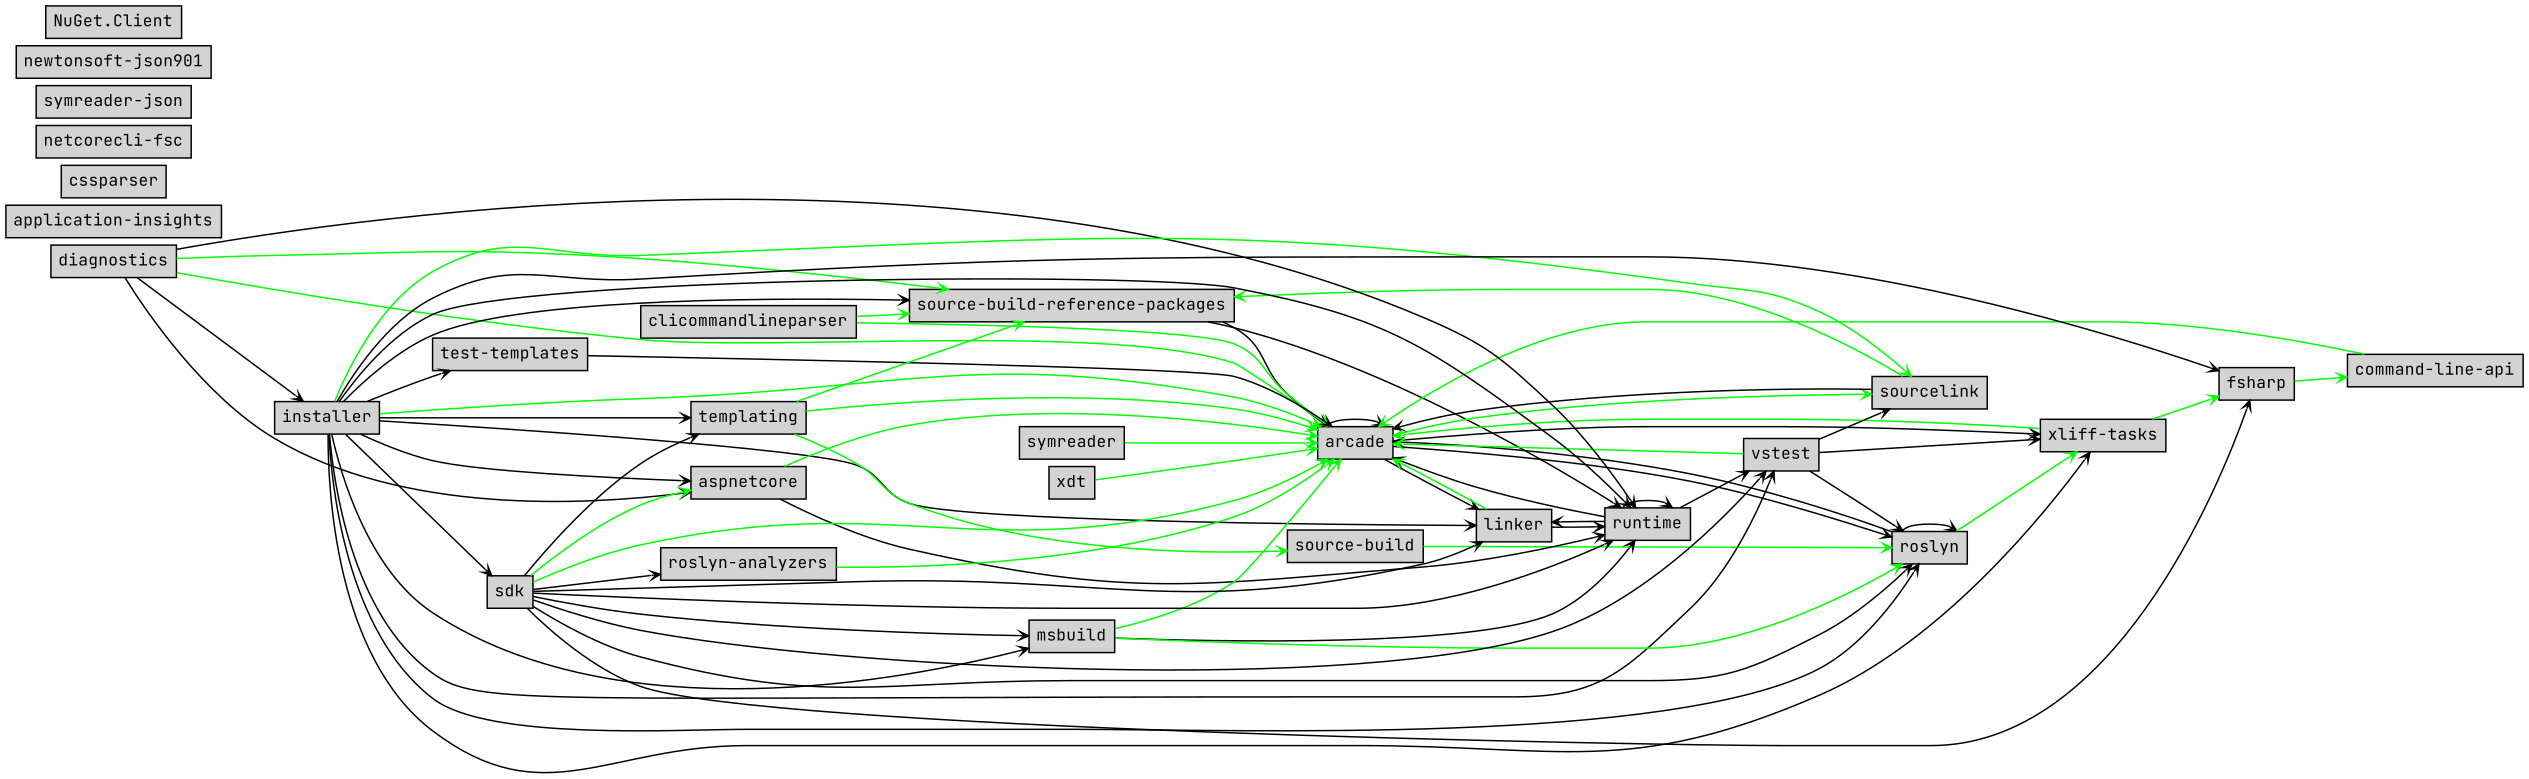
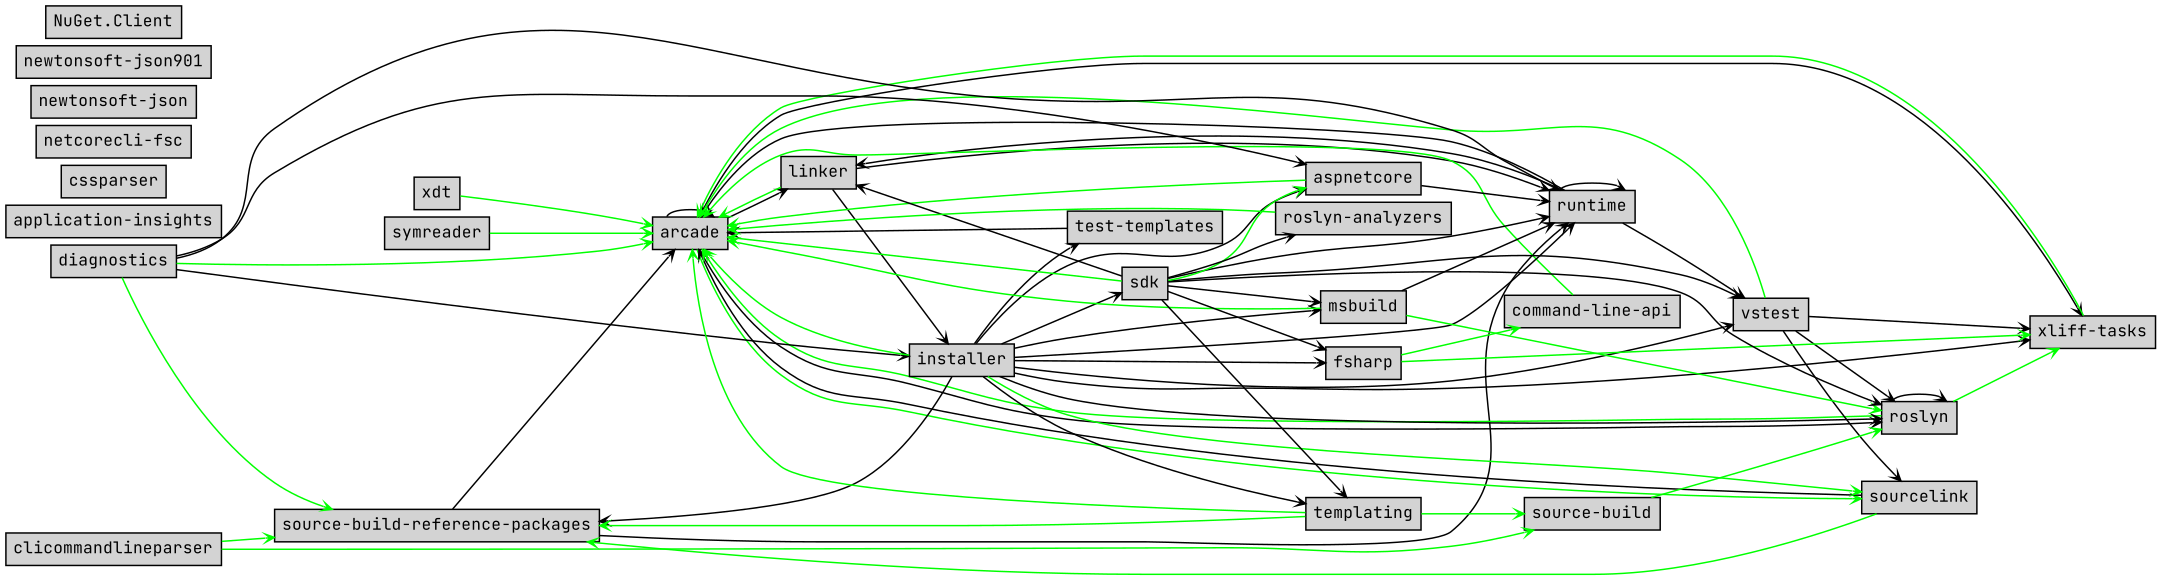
node "symreader-json": label "symreader-json" -> "newtonsoft-json"
edge "clicommandlineparser" -> "arcade": now "clicommandlineparser" -> "source-build"
edge "xliff-tasks" -> "fsharp": reversed
edge "roslyn" -> "arcade": color black -> green
edge "installer" -> "linker": reversed
